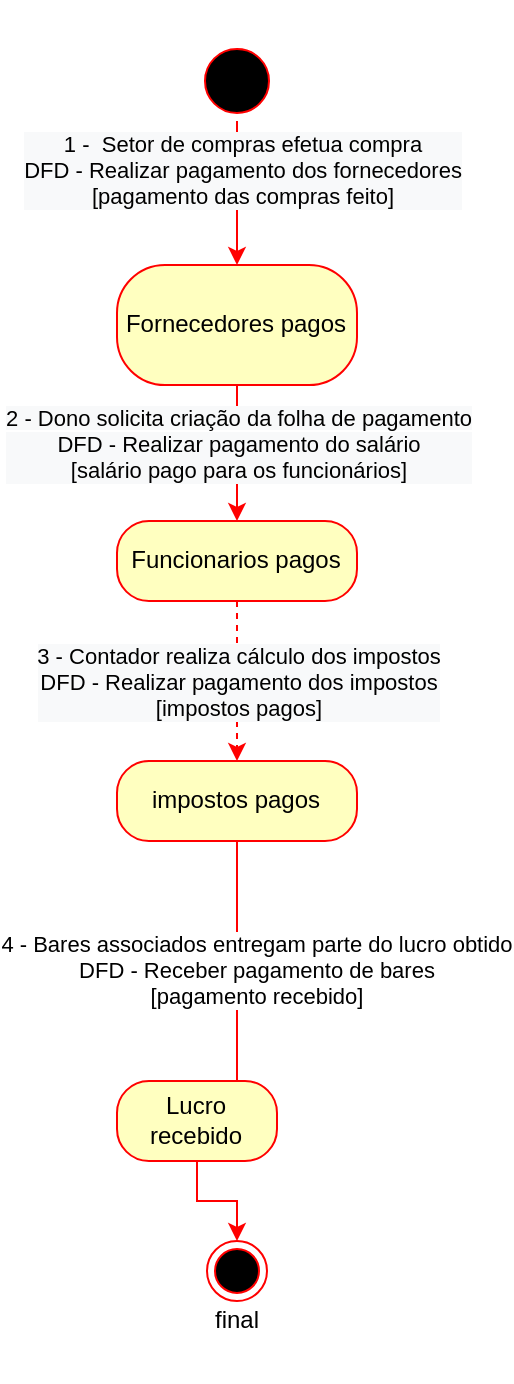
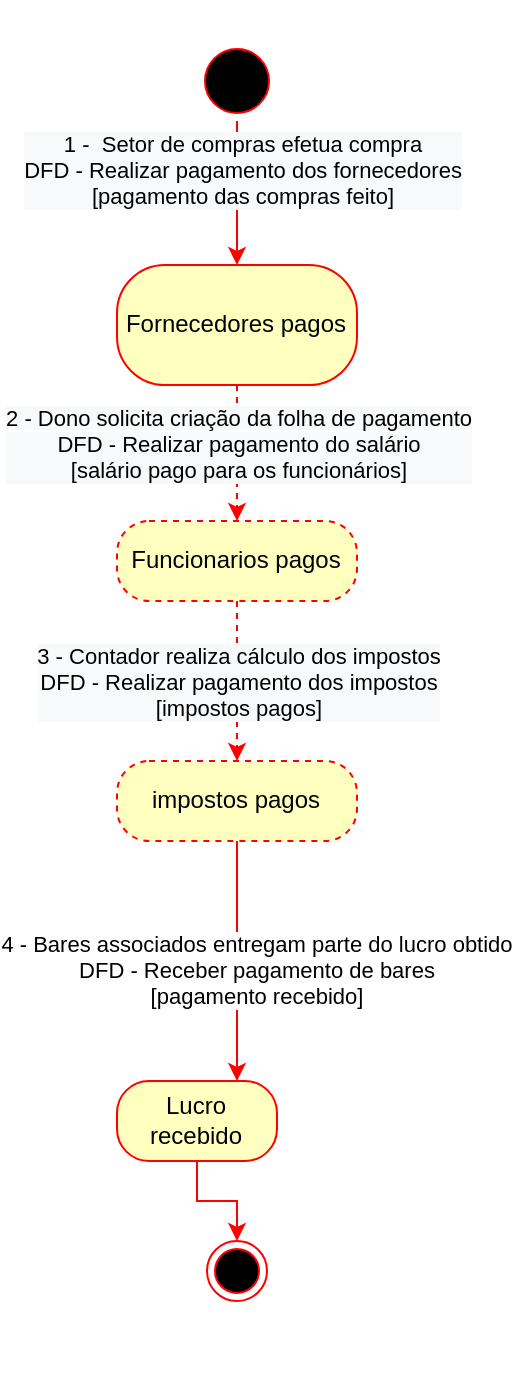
edge "Fornecedores pagos" -> "Funcionarios pagos": style solid -> dashed
node "Funcionarios pagos": style solid -> dashed
node "impostos pagos": style solid -> dashed
edge "impostos pagos" -- "Lucro recebido": arrowhead none -> classic
node "final": removed
